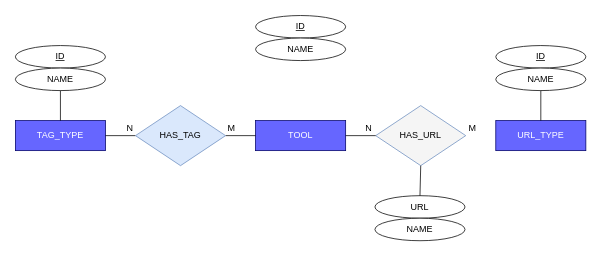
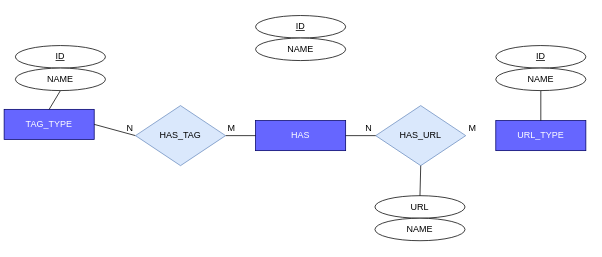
node "TAG_TYPE": moved (60, 135) -> (49, 124)
node "TOOL": label "TOOL" -> "HAS"
node "HAS_URL": fillcolor #f5f5f5 -> #dae8fc
